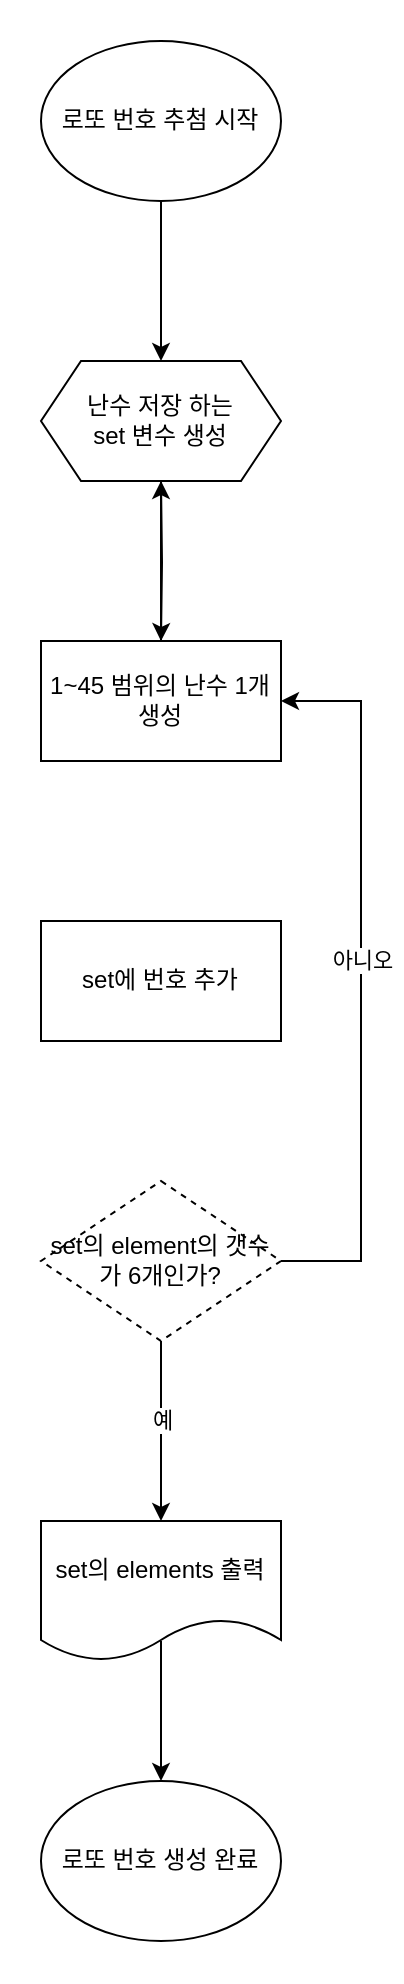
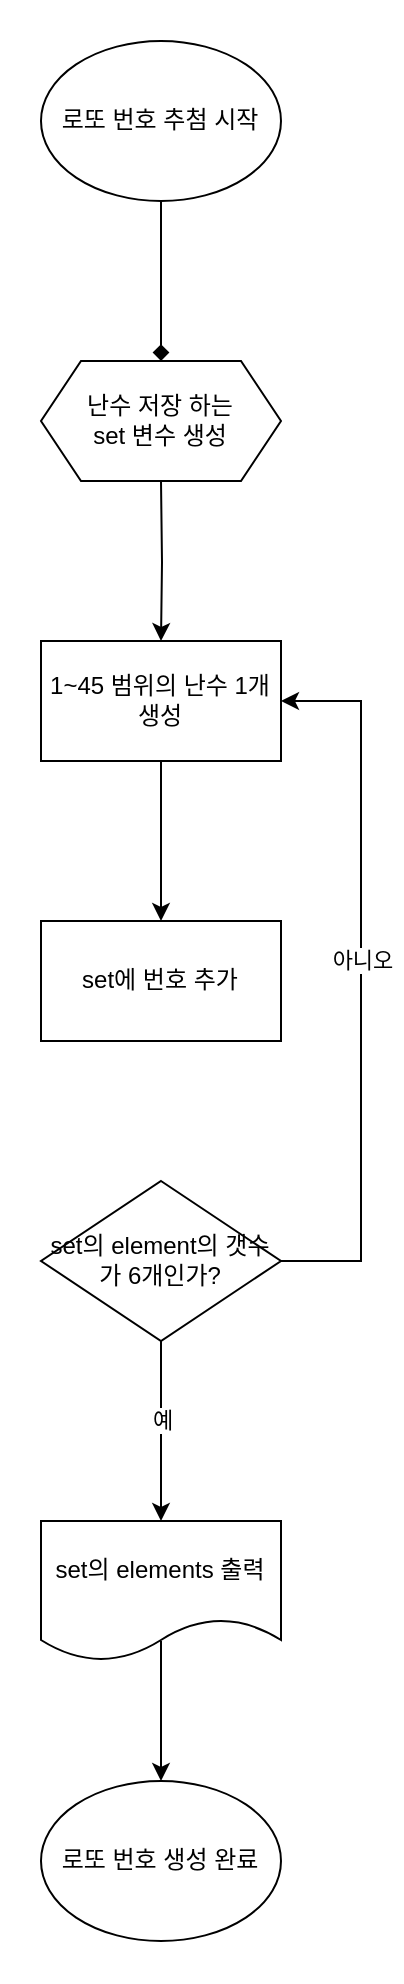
edge "로또 번호 추첨 시작" -> "난수 저장 하는 set 변수 생성": arrowhead classic -> diamond
edge "1~45 범위의 난수 1개 생성" -> "난수 저장 하는 set 변수 생성": now "1~45 범위의 난수 1개 생성" -> "set에 번호 추가"
node "set의 element의 갯수가 6개인가?": style dashed -> solid
